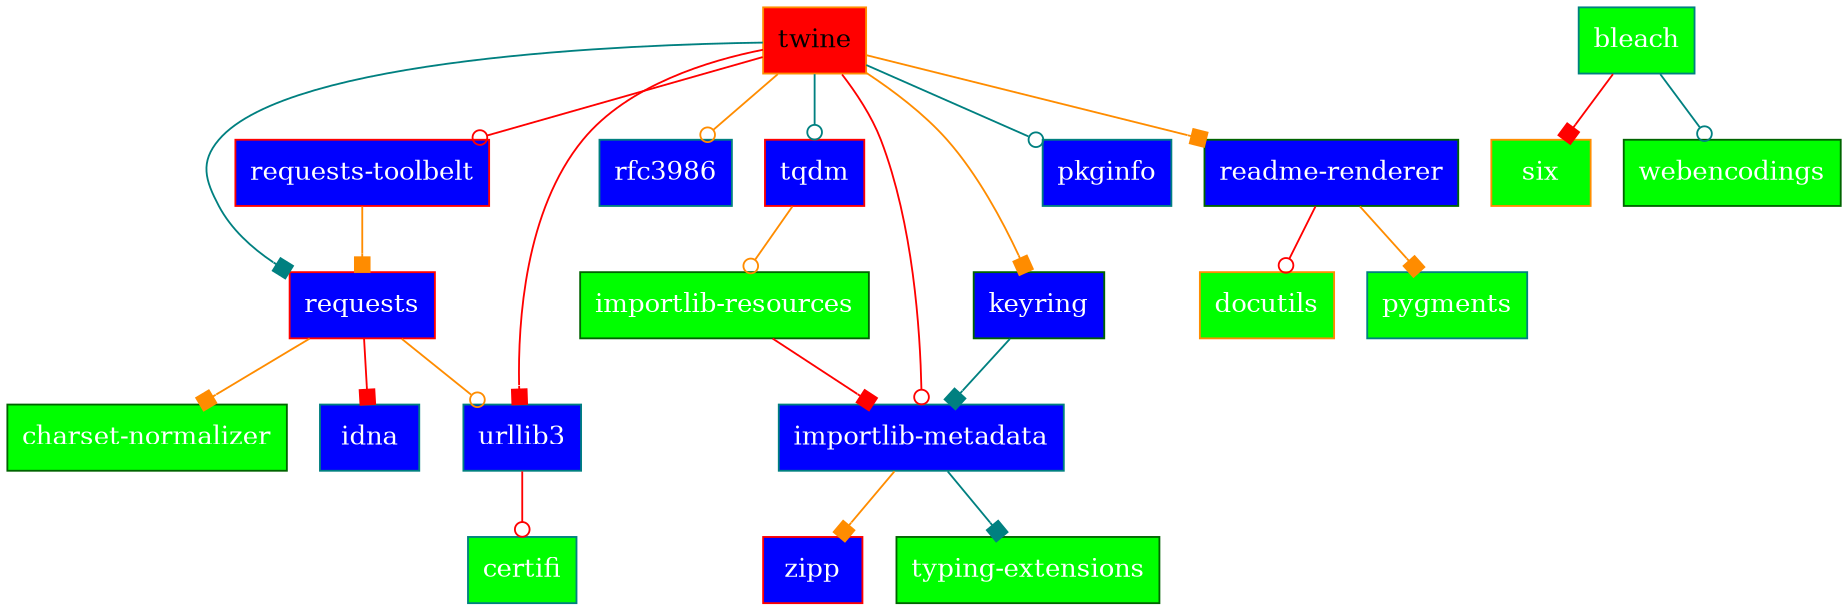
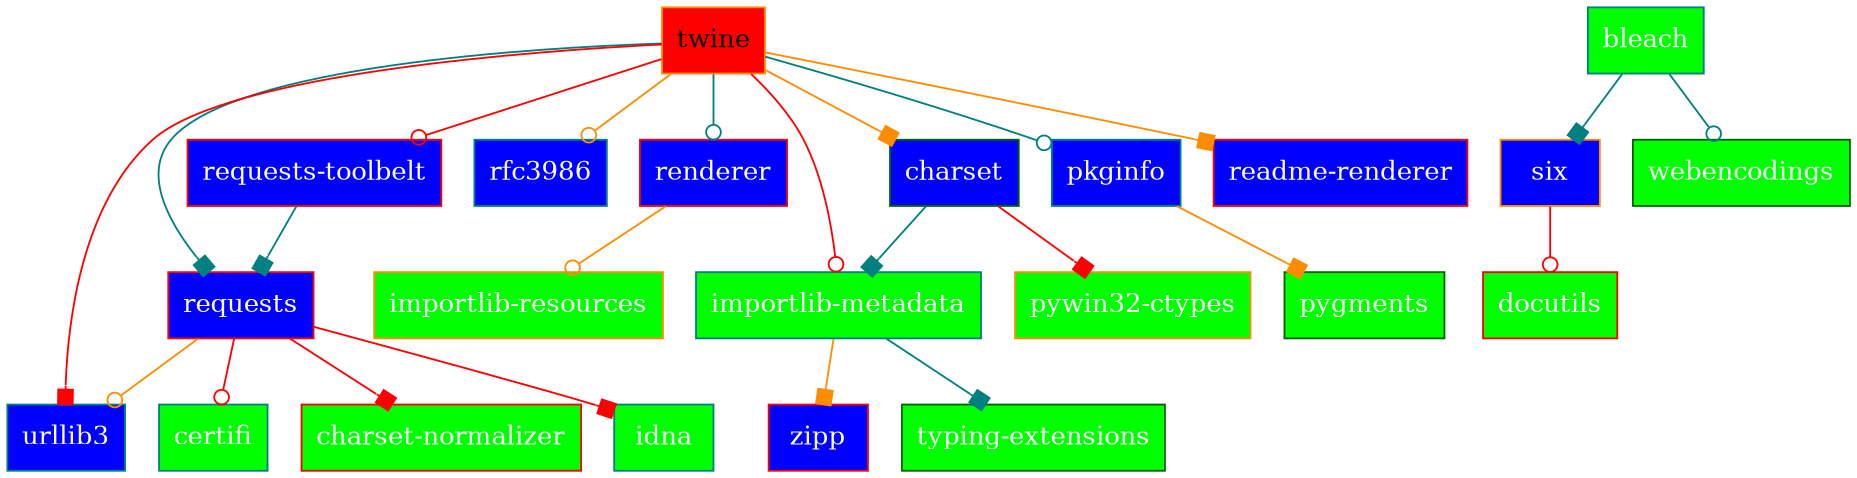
edge "bleach" -> "six": color red -> teal
node "tqdm": label "tqdm" -> "renderer"
node "readme-renderer": color darkgreen -> red
node "six": fillcolor green -> blue
edge "requests-toolbelt" -> "requests": color darkorange -> teal
edge "readme-renderer" -> "pygments": now "pkginfo" -> "pygments"
edge "readme-renderer" -> "docutils": now "six" -> "docutils"
node "importlib-resources": color darkgreen -> darkorange
node "keyring": label "keyring" -> "charset"
node "pywin32-ctypes": added
node "docutils": color darkorange -> red
node "pygments": color teal -> darkgreen
edge "importlib-resources" -> "importlib-metadata": removed
edge "requests" -> "charset-normalizer": color darkorange -> red
node "charset-normalizer": color darkgreen -> red
node "idna": fillcolor blue -> green
node "importlib-metadata": fillcolor blue -> green
edge "urllib3" -> "certifi": now "requests" -> "certifi"
